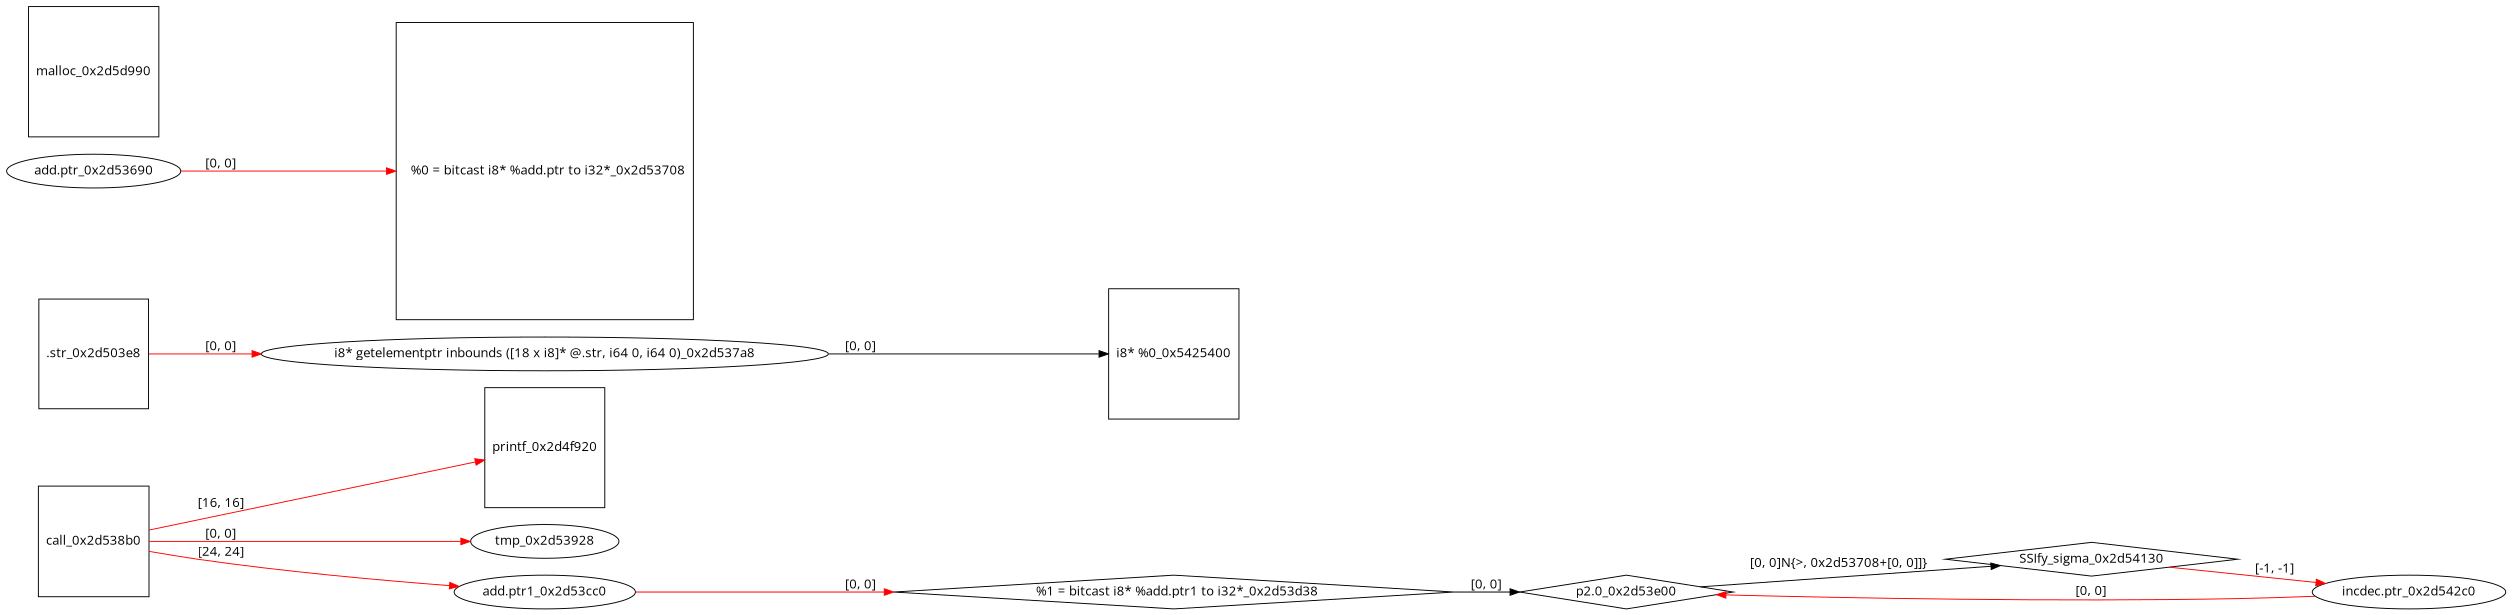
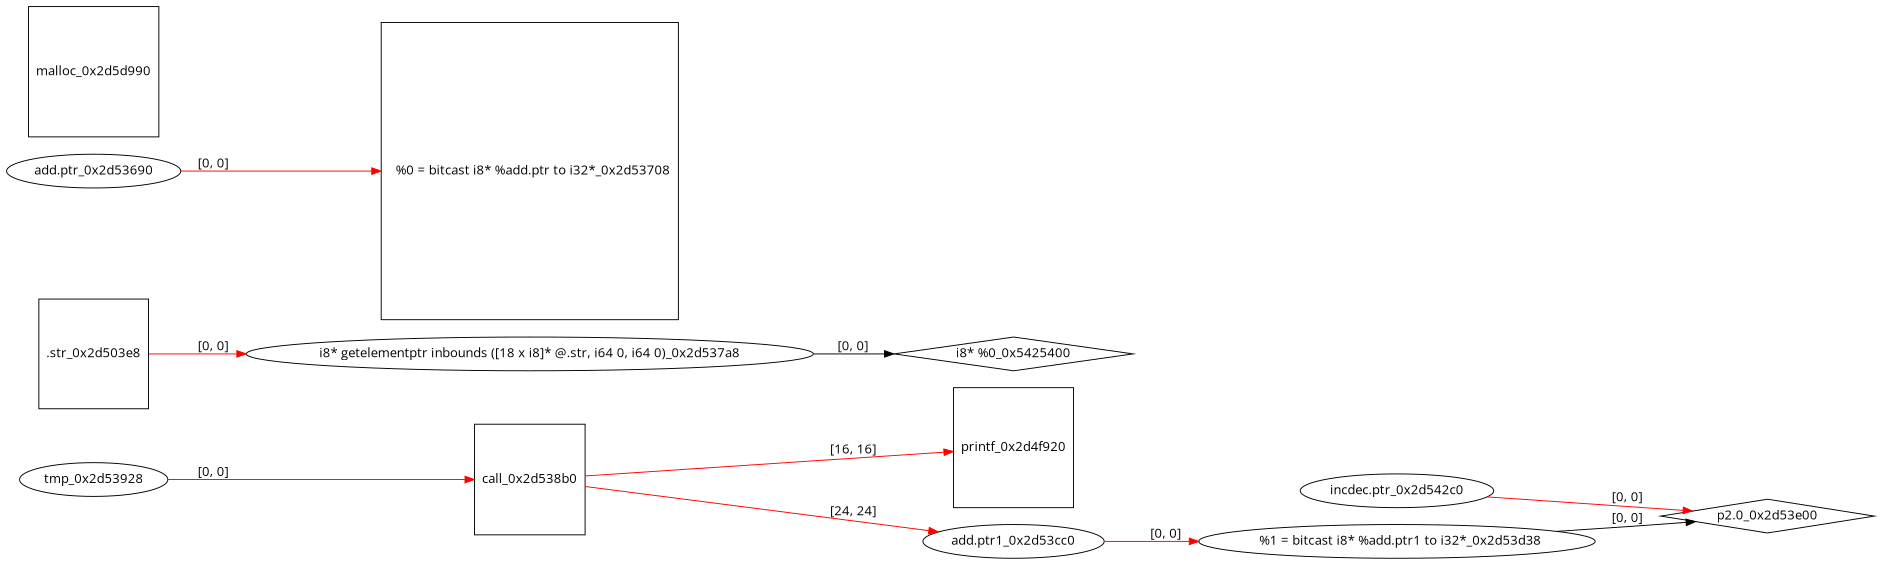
node "i8* %0_0x5425400": shape square -> diamond
edge "call_0x2d538b0" -> "tmp_0x2d53928": reversed
node "SSIfy_sigma_0x2d54130": removed
node "%1 = bitcast i8* %add.ptr1 to i32*_0x2d53d38": shape diamond -> ellipse
